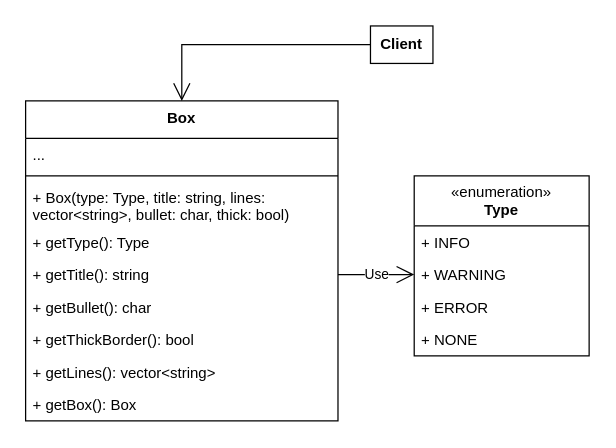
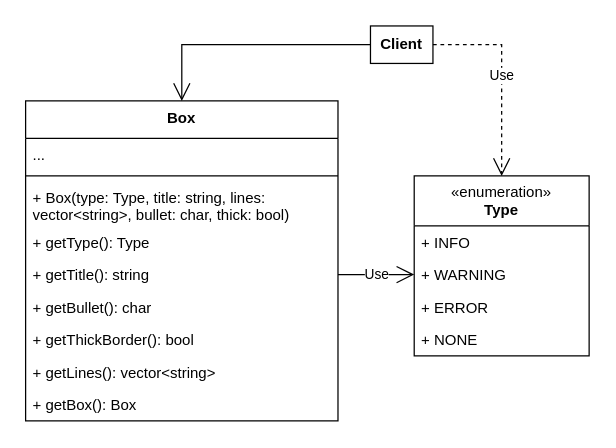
edge "Client" -> "«enumeration» Type": added, label "Use"
